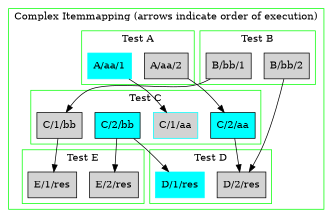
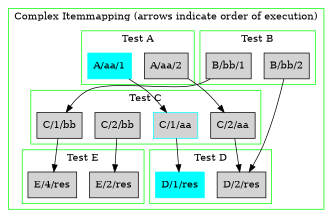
node "C/2/bb": fillcolor cyan -> lightgrey
node "C/2/aa": fillcolor cyan -> lightgrey
edge "C/2/bb" -> "D/1/res": now "C/1/aa" -> "D/1/res"
node "E/1/res": label "E/1/res" -> "E/4/res"
